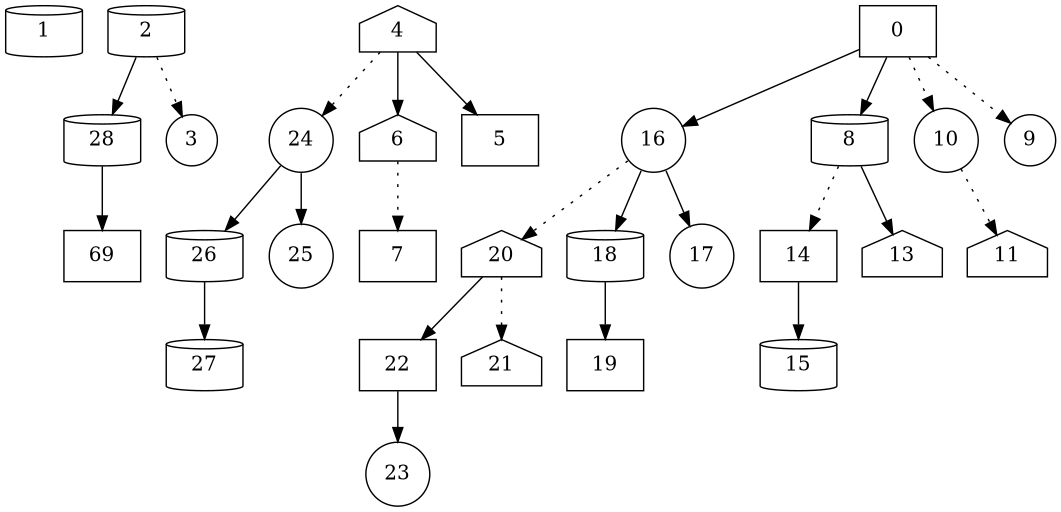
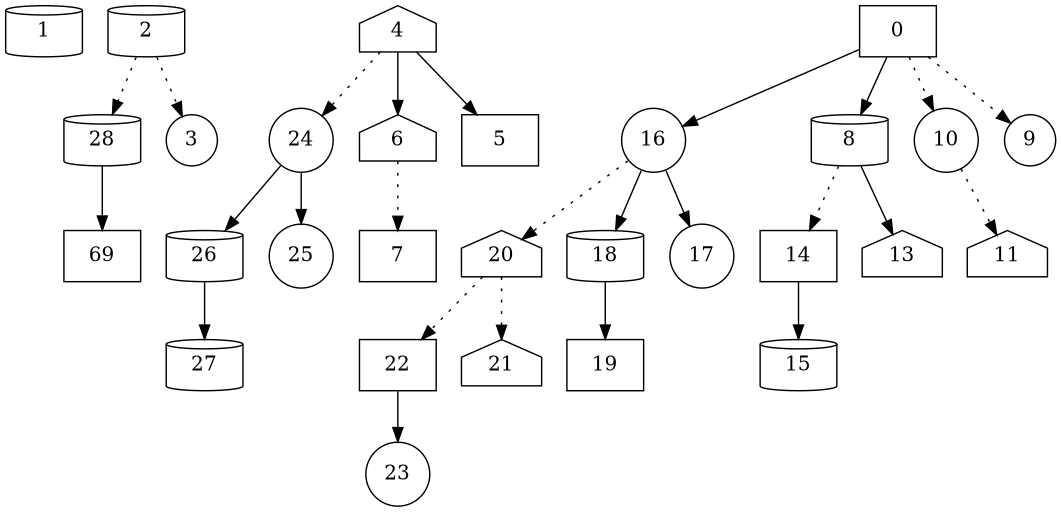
edge "2" -> "28": style solid -> dotted
edge "20" -> "22": style solid -> dotted
